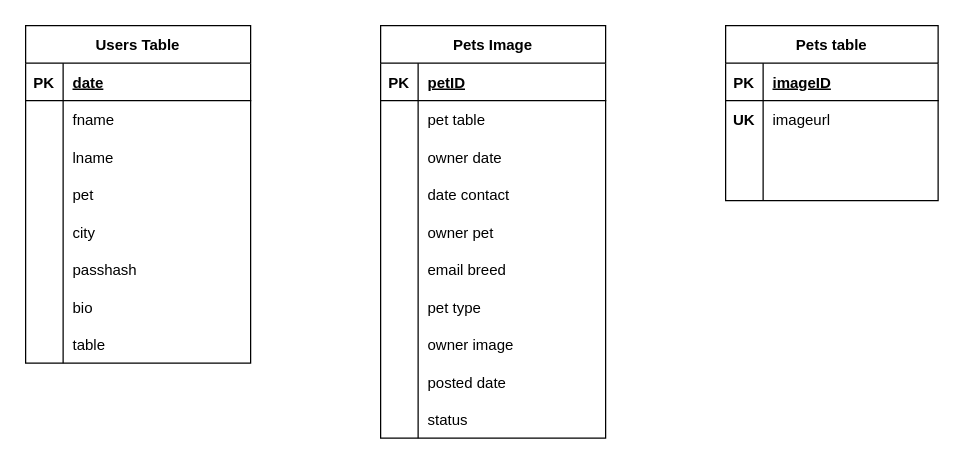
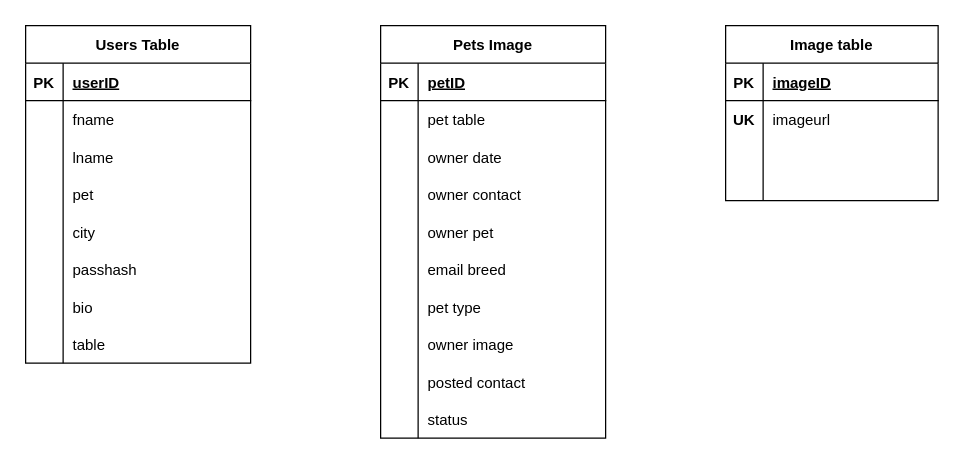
node "Pets table": label "Pets table" -> "Image table"
node "date": label "date" -> "userID"
node "date contact": label "date contact" -> "owner contact"
node "posted date": label "posted date" -> "posted contact"
